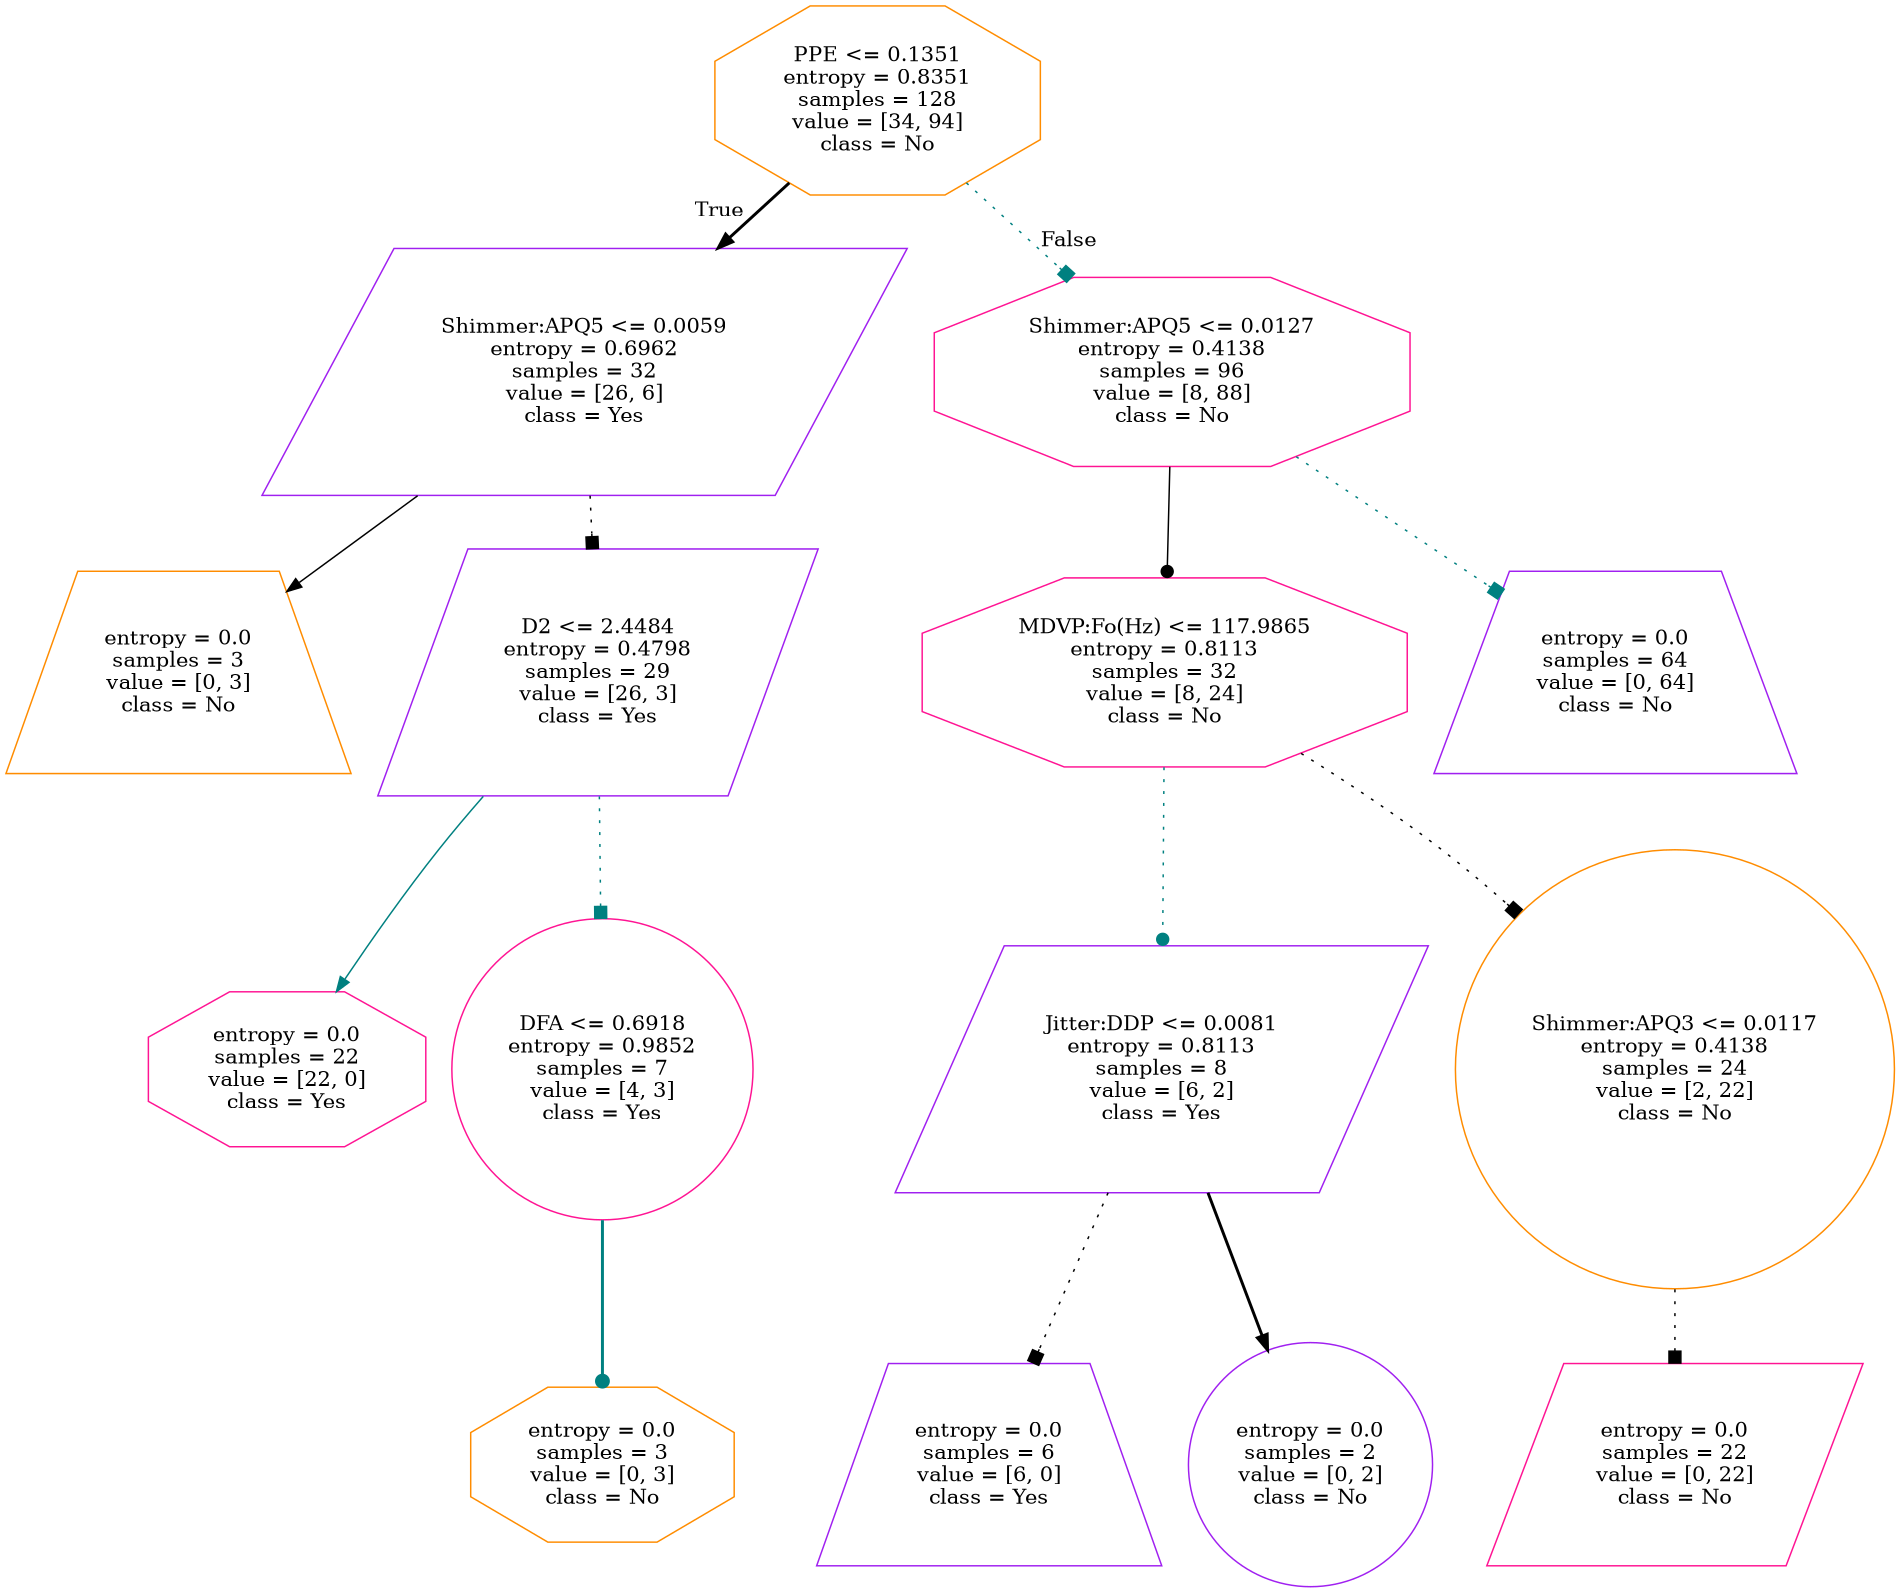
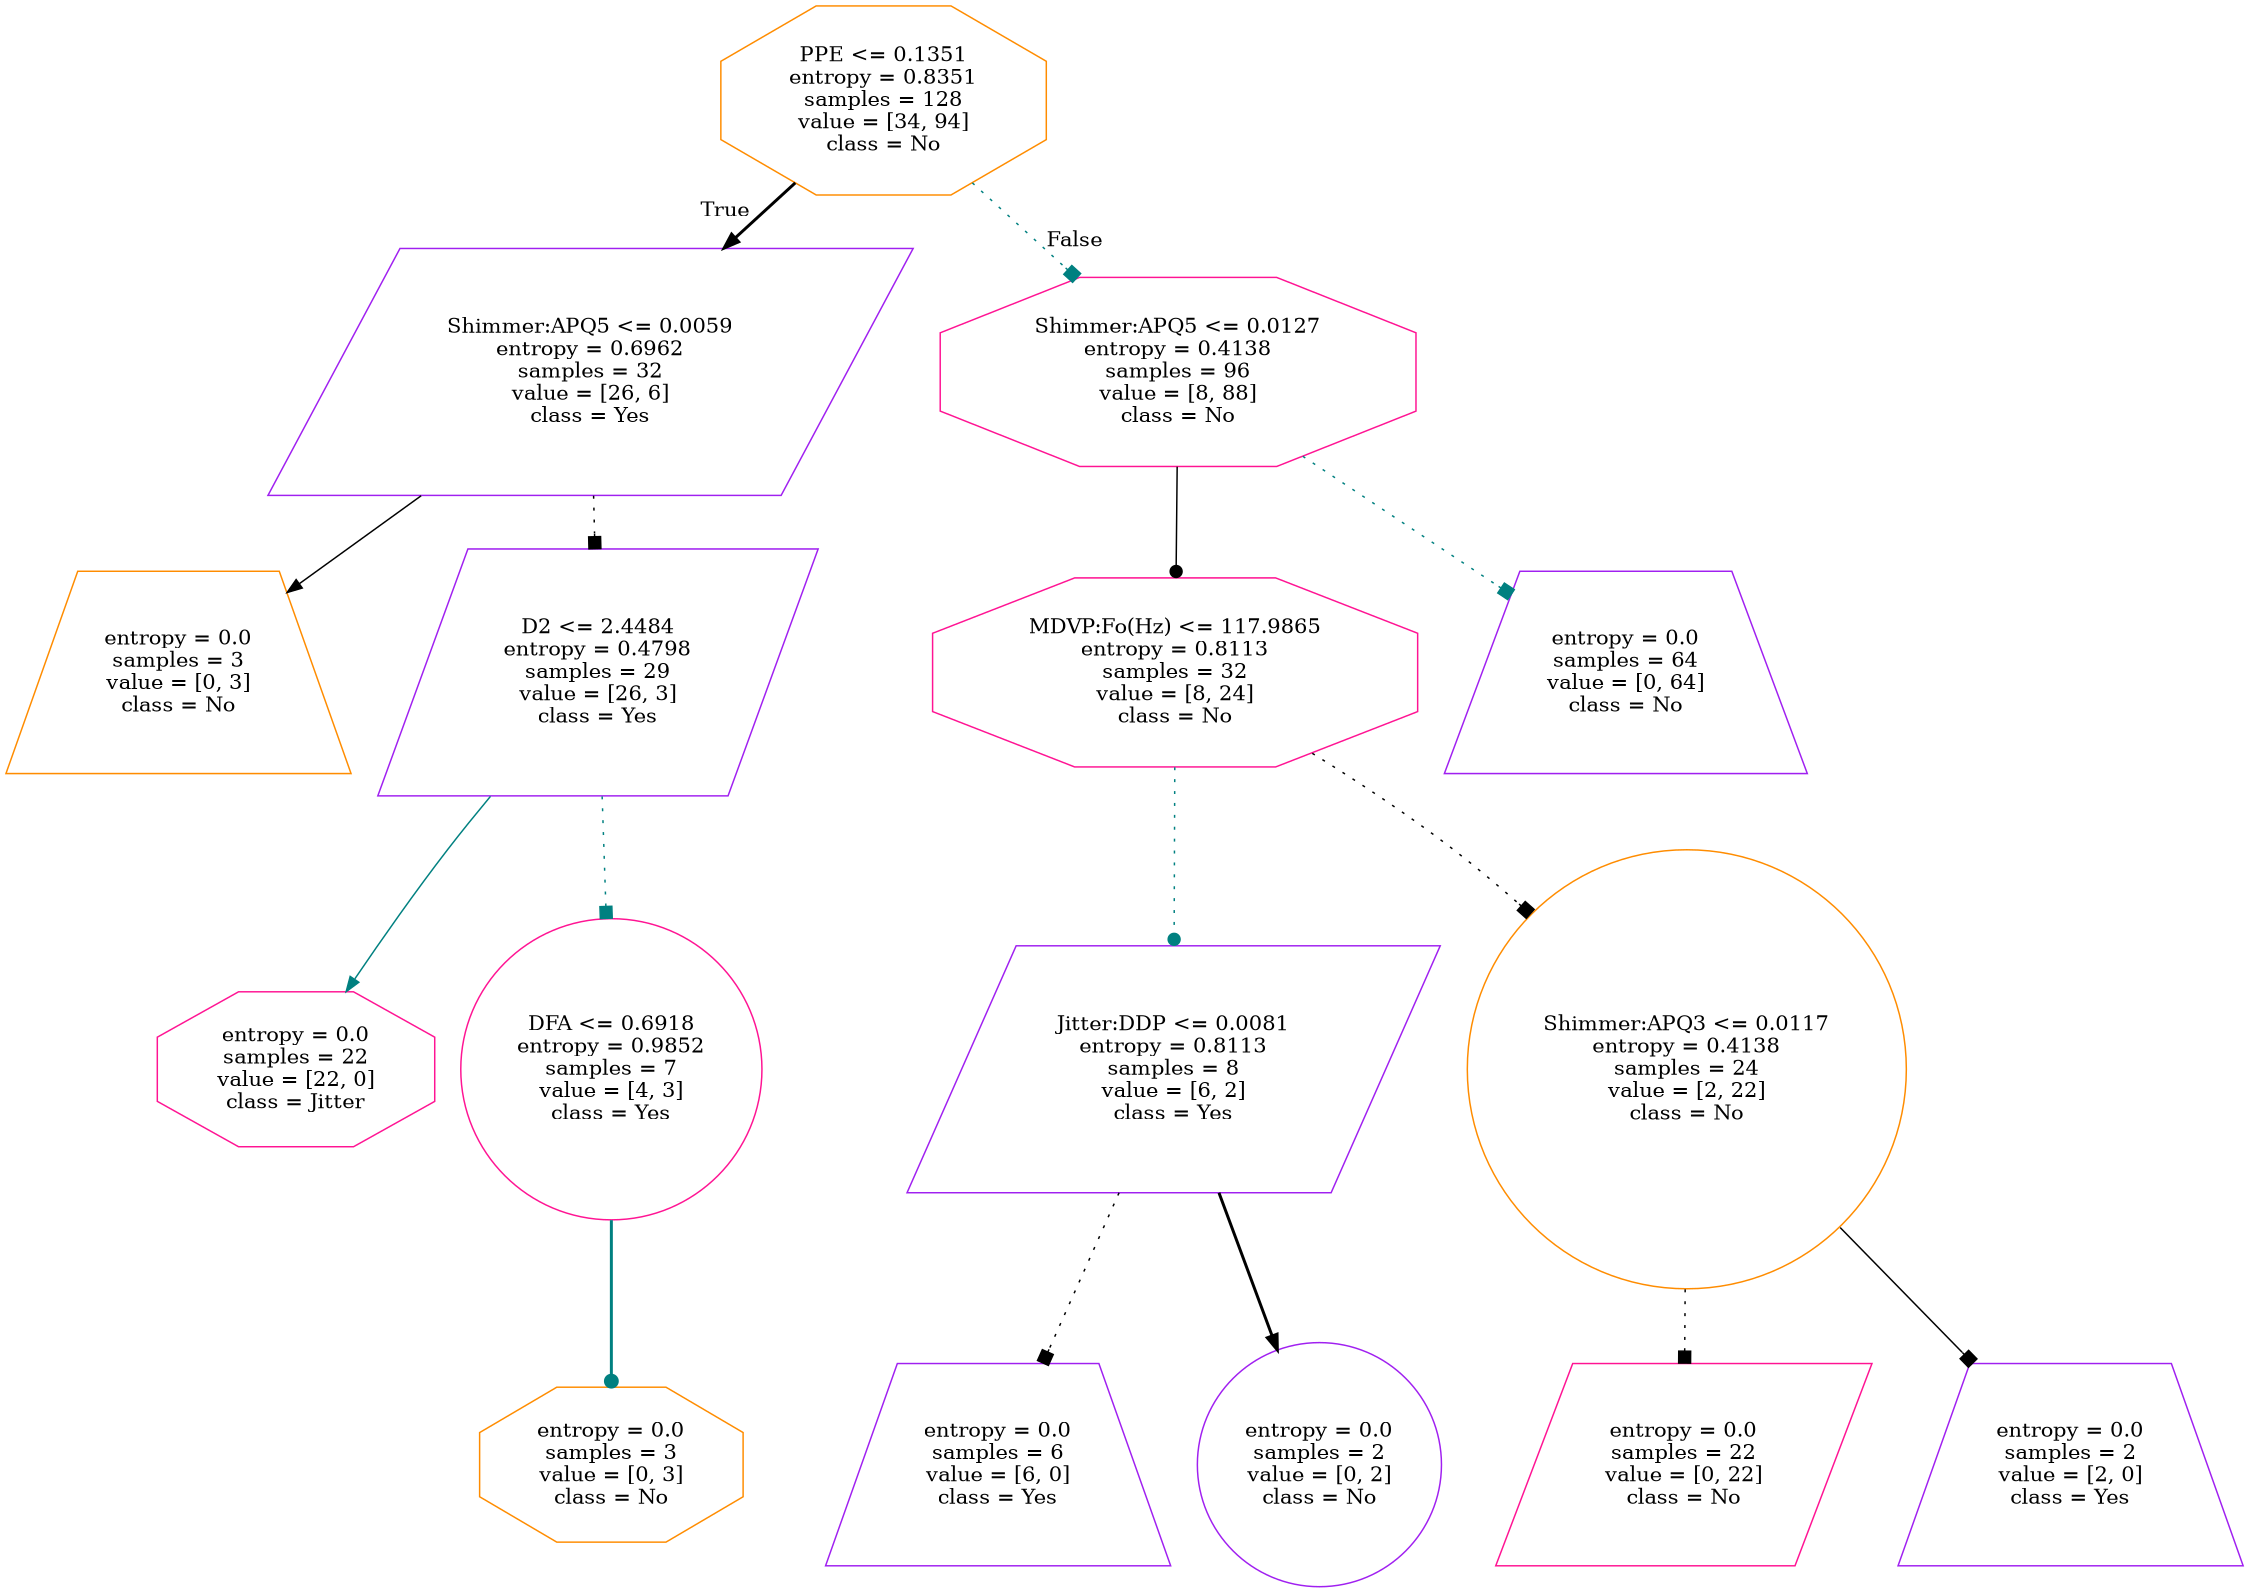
node "entropy = 0.0 samples = 22 value = [22, 0] class = Yes": label "entropy = 0.0 samples = 22 value = [22, 0] class = Yes" -> "entropy = 0.0 samples = 22 value = [22, 0] class = Jitter"
node "entropy = 0.0 samples = 2 value = [2, 0] class = Yes": added
